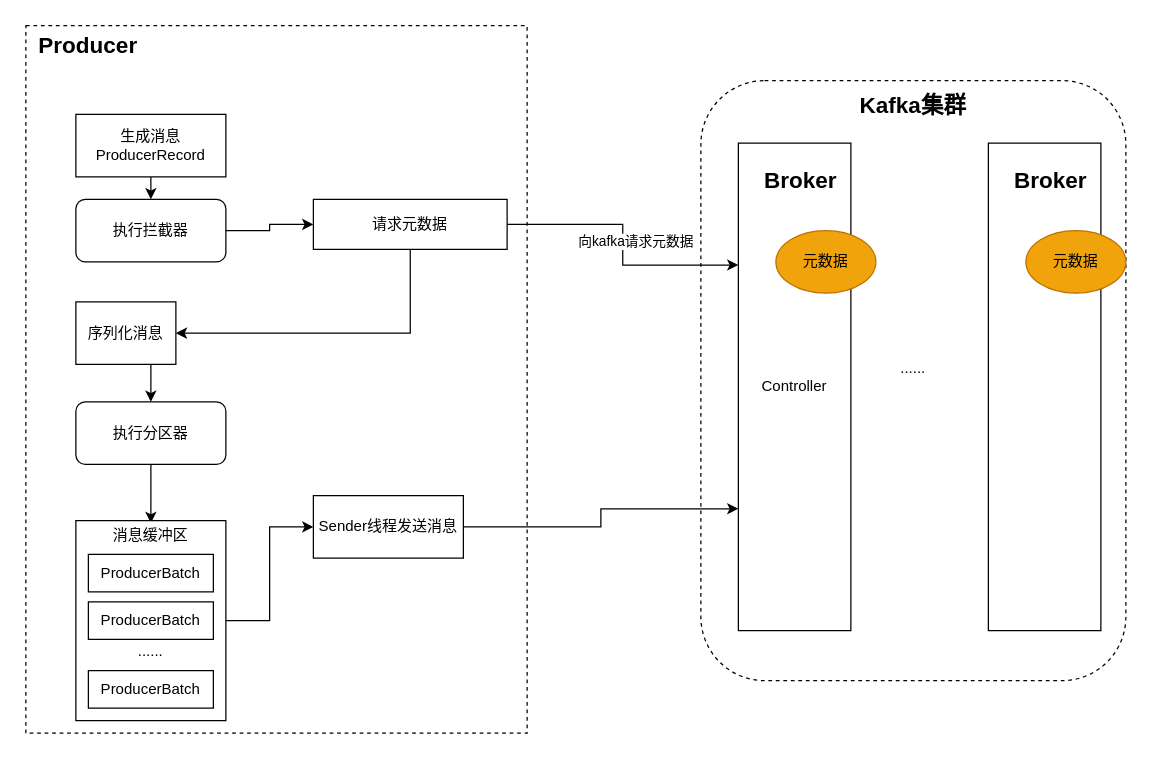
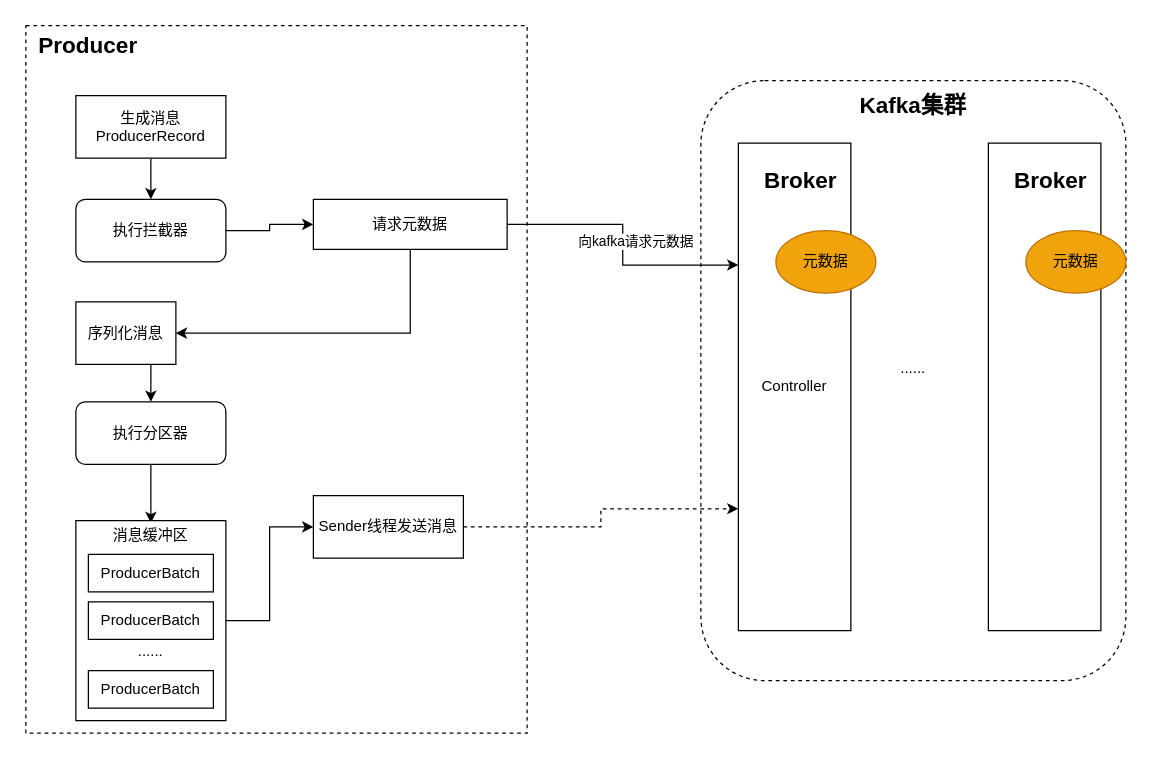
node "生成消息ProducerRecord": moved (151, 146) -> (151, 127)
edge "Sender线程发送消息" -> "Controller": style solid -> dashed
